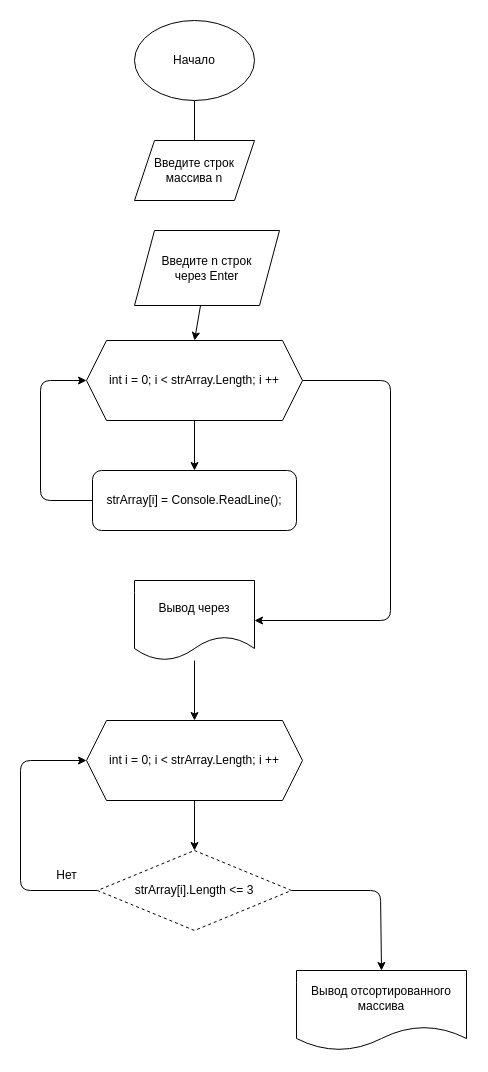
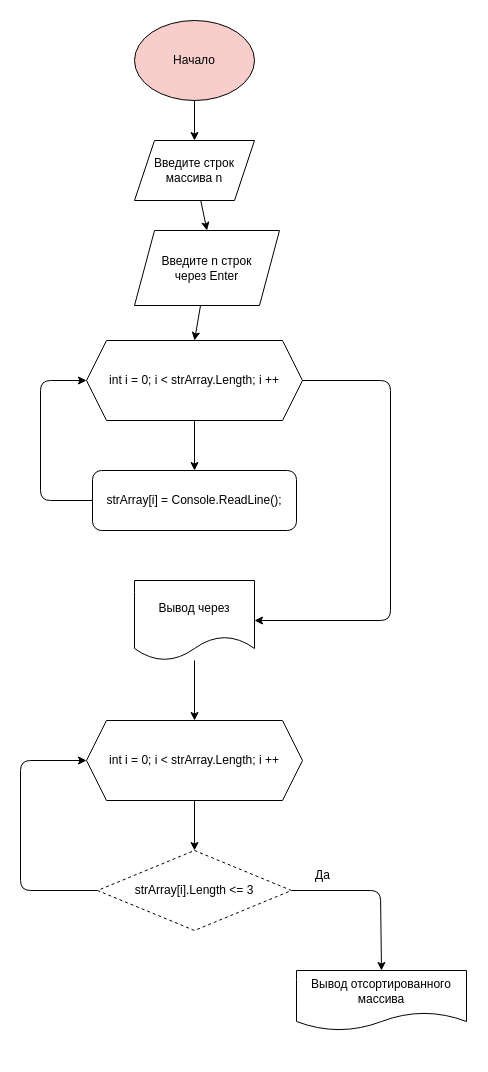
node "Начало": fillcolor #ffffff -> #f8cecc
edge "Начало" -- "Введите строк массива n": arrowhead none -> classic
edge "Введите строк массива n" -> "Введите n строк через Enter": added
node "Нет": removed
node "Да": added
node "Вывод отсортированного массива": size 170x80 -> 170x60
